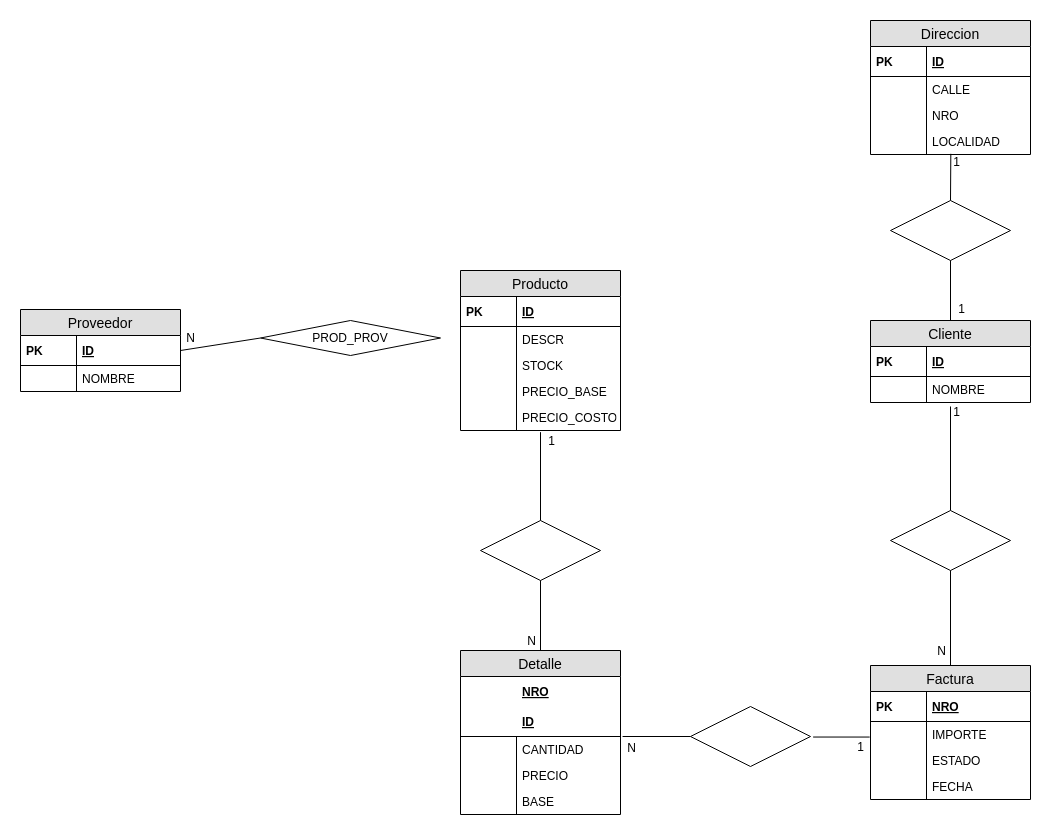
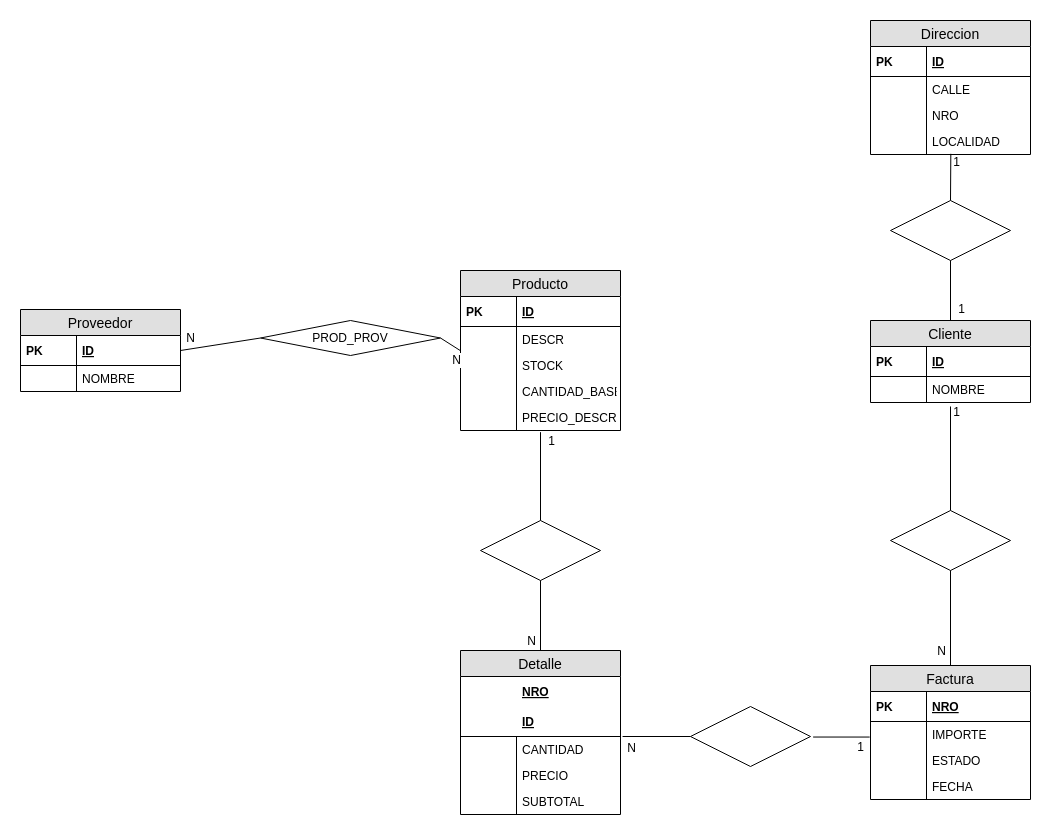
edge "PROD_PROV" -- "DESCR": added, label "N"
node "PRECIO_BASE": label "PRECIO_BASE" -> "CANTIDAD_BASE"
node "PRECIO_COSTO": label "PRECIO_COSTO" -> "PRECIO_DESCR"
node "BASE": label "BASE" -> "SUBTOTAL"
